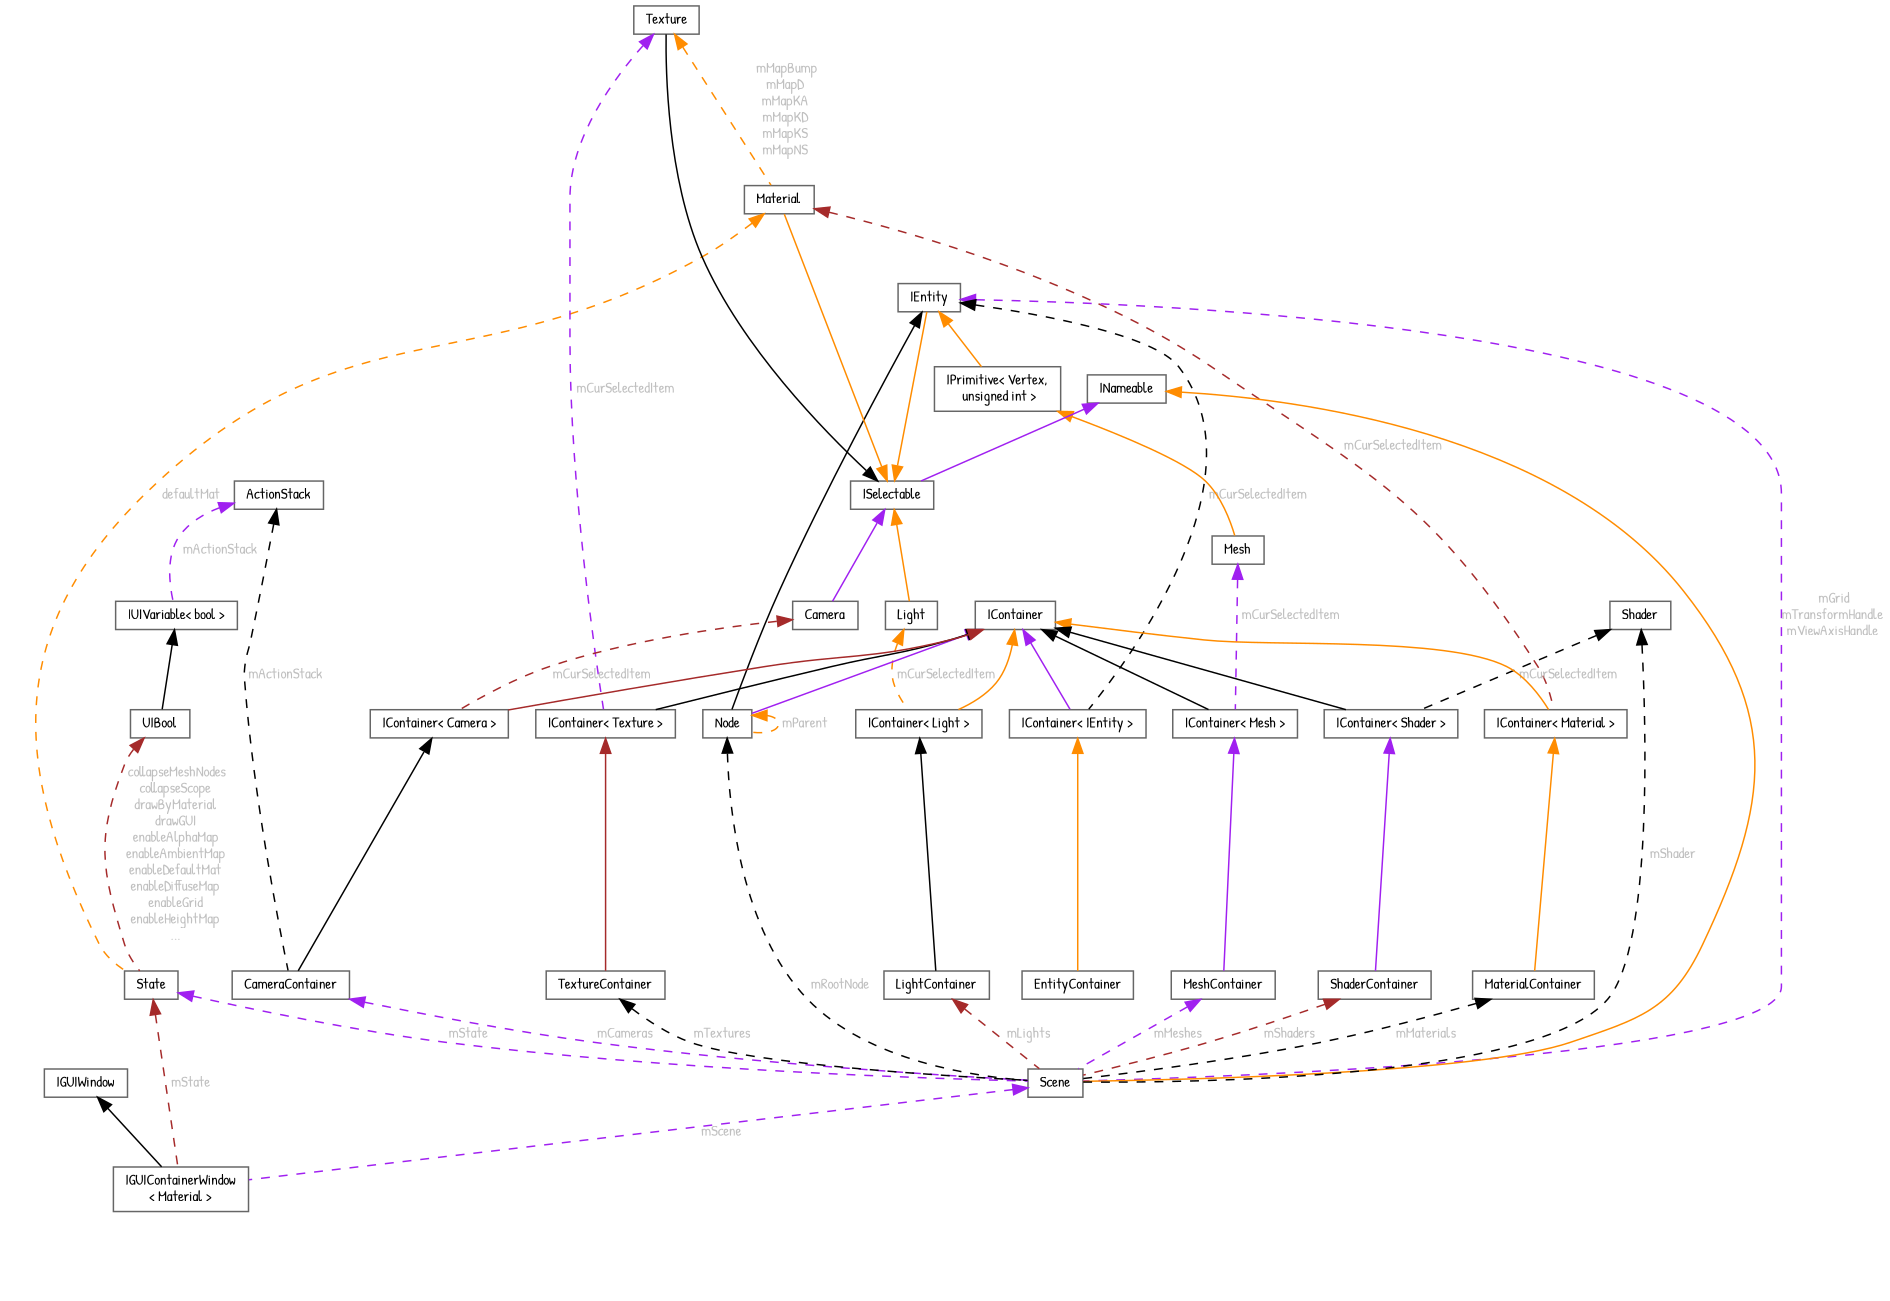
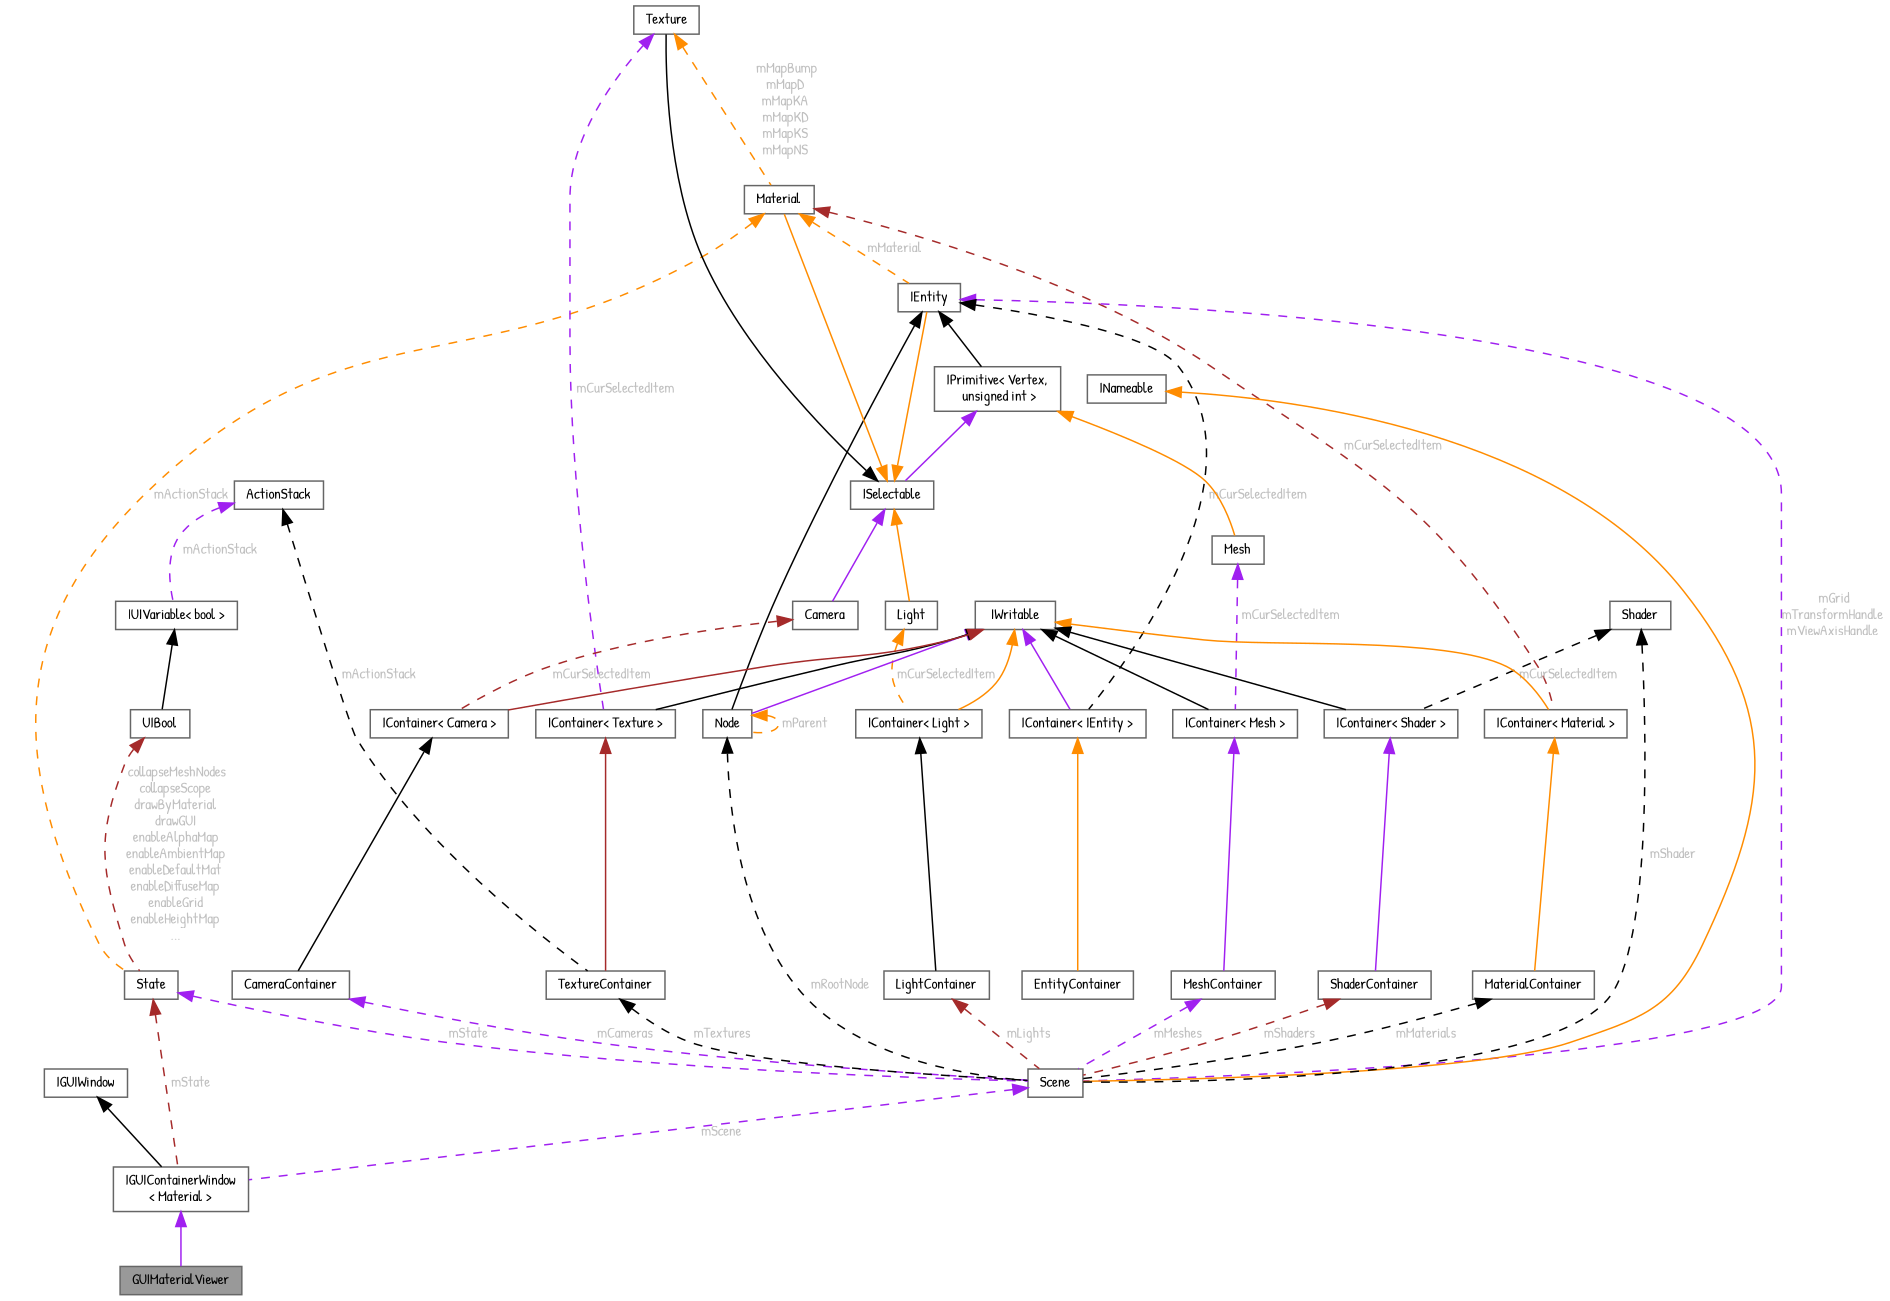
edge "IEntity" -> "Material": added, label "mMaterial"
edge "IPrimitive< Vertex, unsigned int >" -> "IEntity": color darkorange -> black
edge "ISelectable" -> "INameable": now "ISelectable" -> "IPrimitive< Vertex, unsigned int >"
edge "State" -> "Material": label " defaultMat" -> " mActionStack"
node "IContainer": label "IContainer" -> "IWritable"
edge "CameraContainer" -> "ActionStack": now "TextureContainer" -> "ActionStack"
node "GUIMaterialViewer": added
